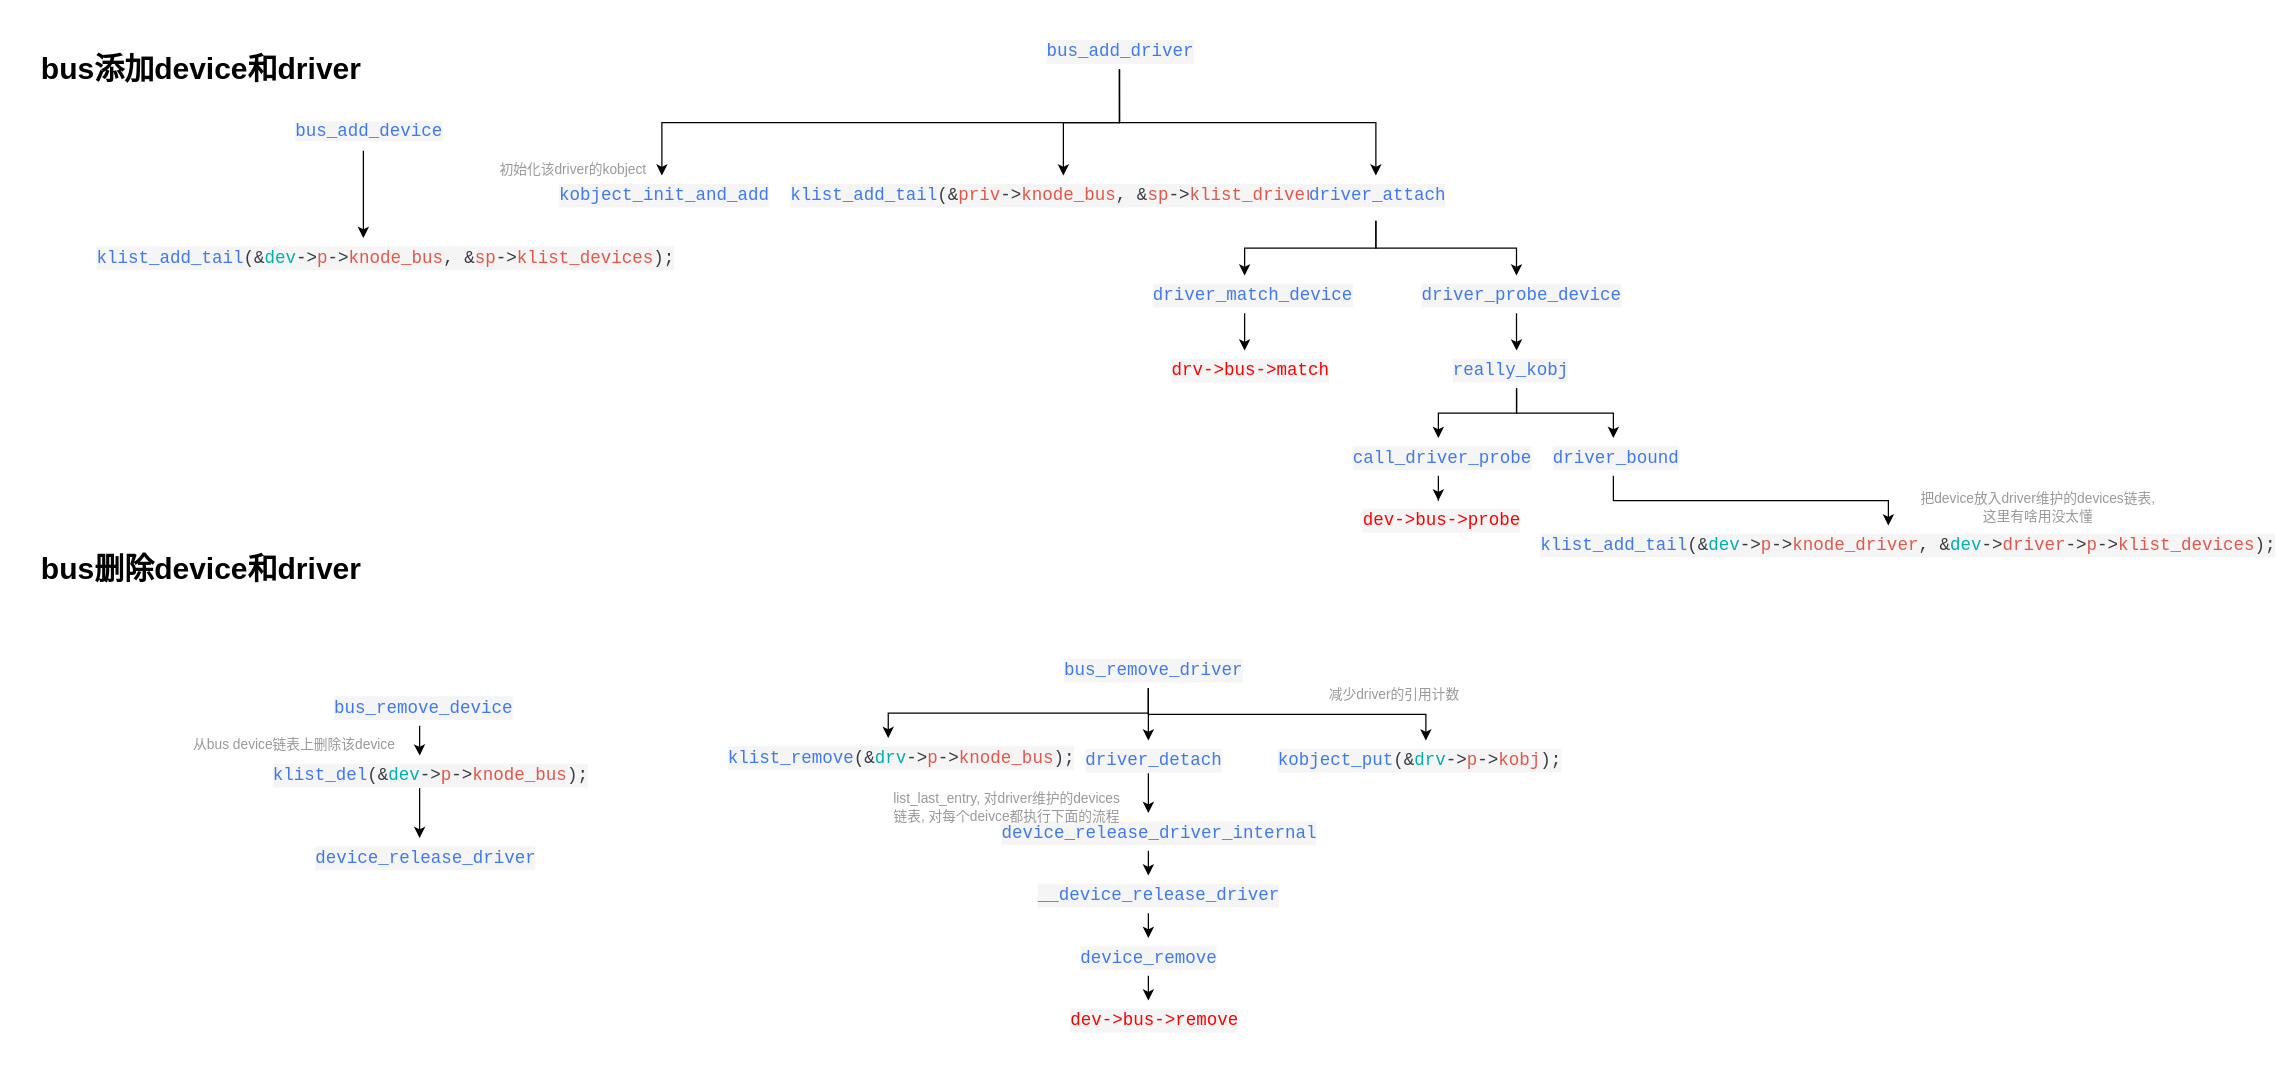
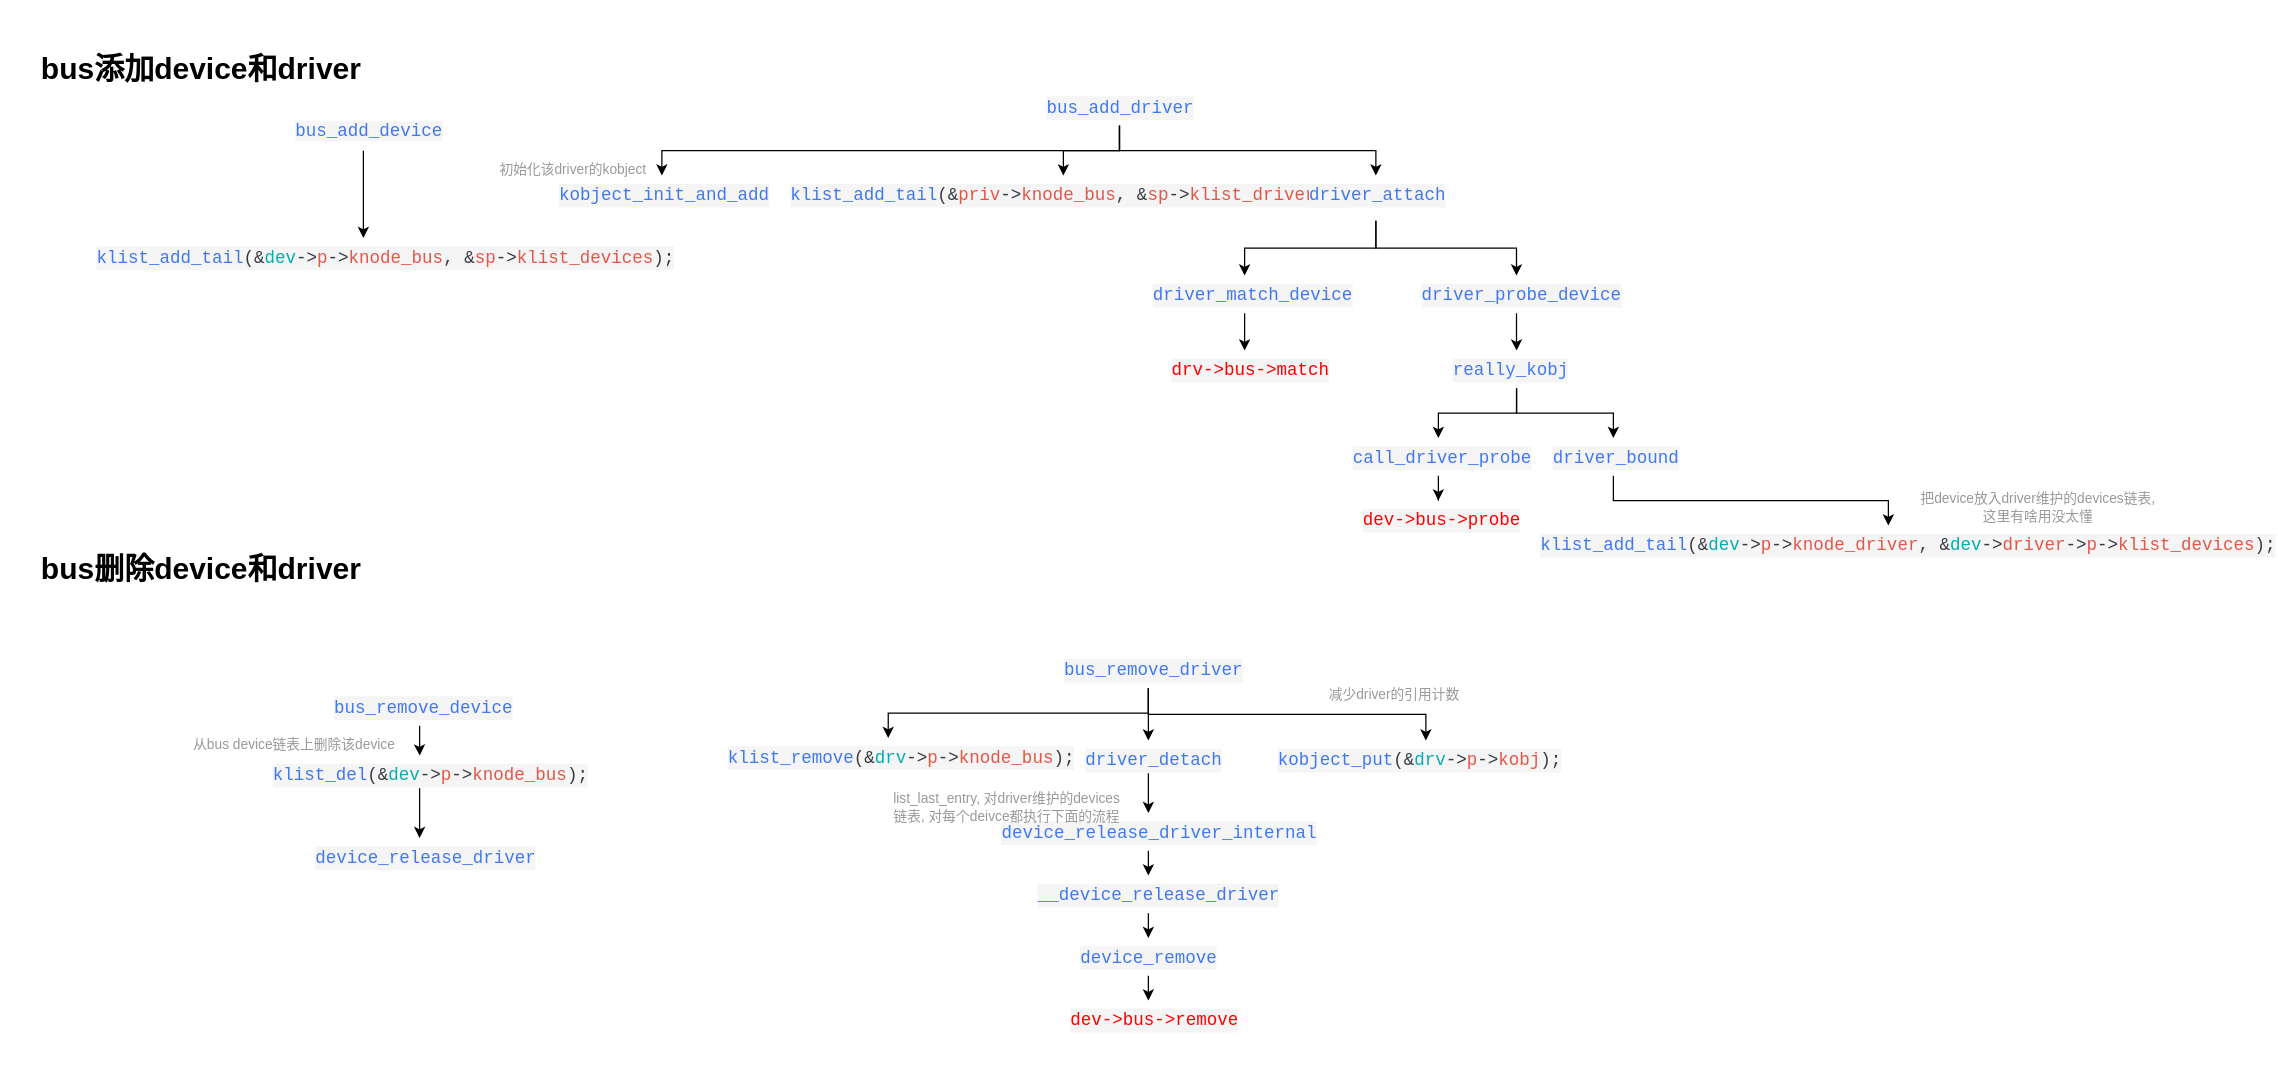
node "bus_add_driver": moved (1119, 51) -> (1119, 107)
